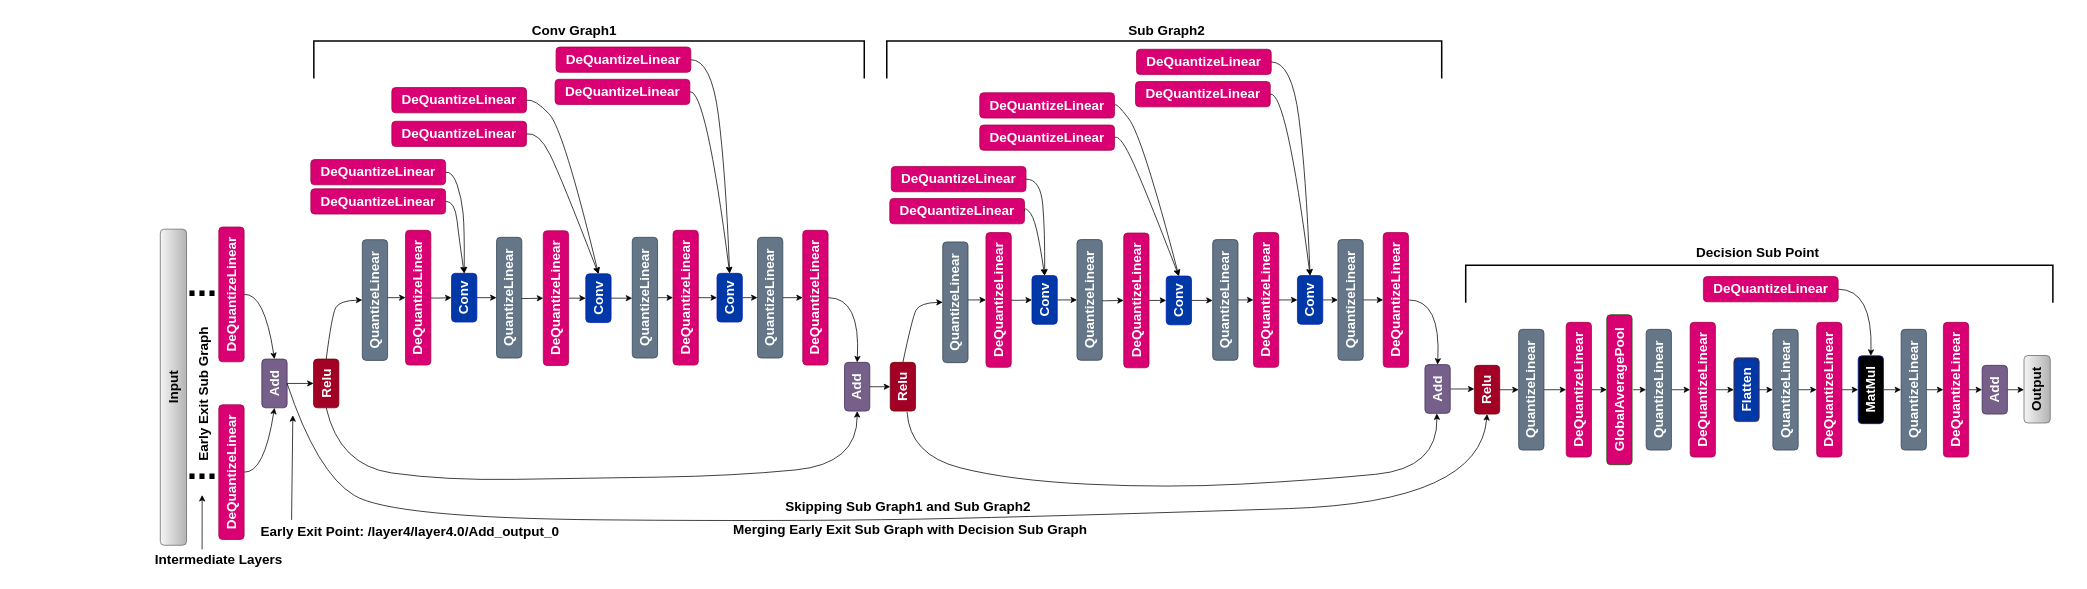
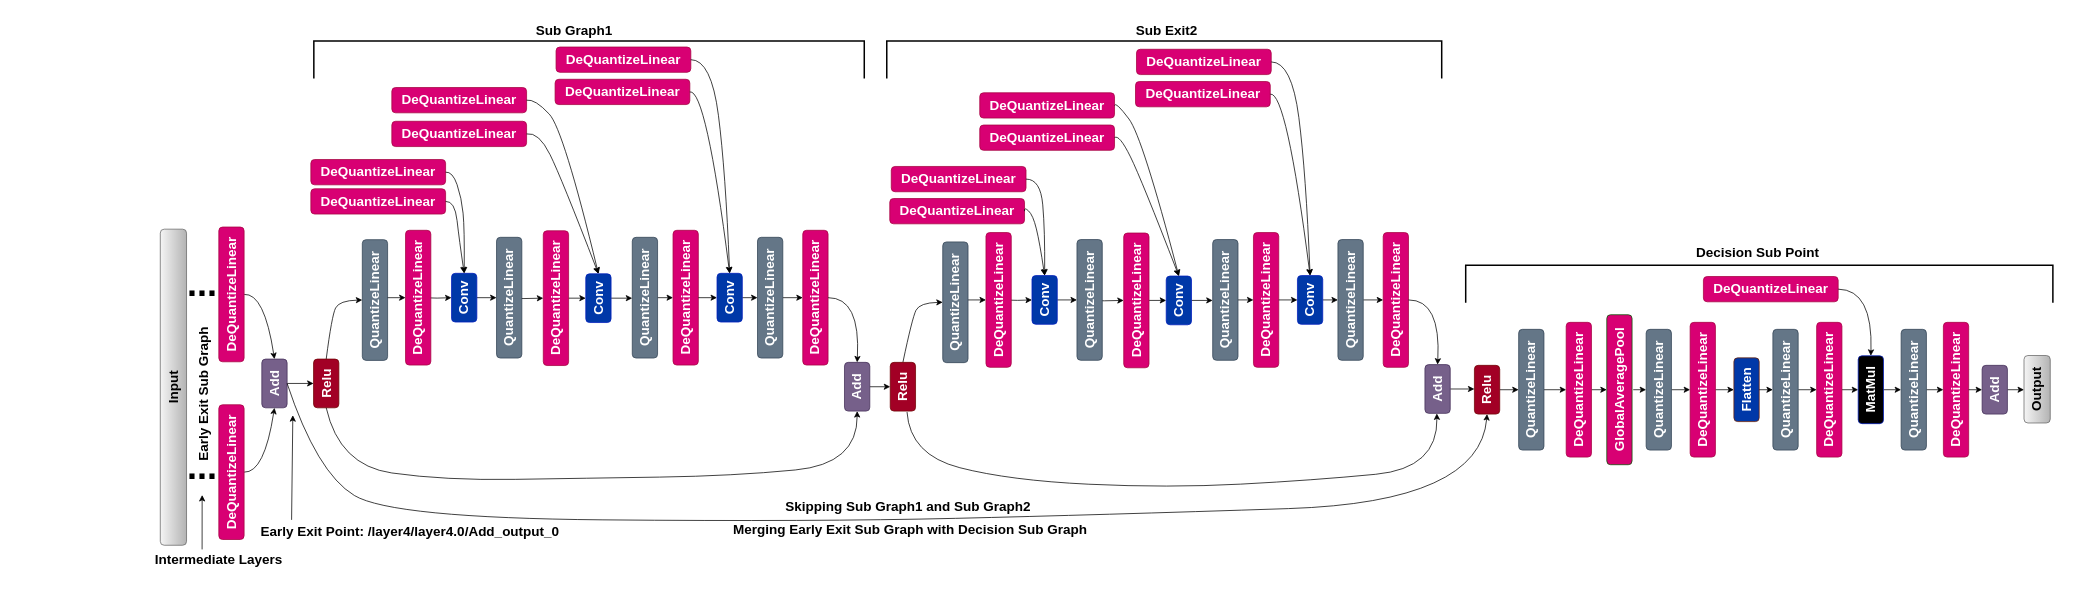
node "Conv Graph1": label "Conv Graph1" -> "Sub Graph1"
node "Sub Graph2": label "Sub Graph2" -> "Sub Exit2"
